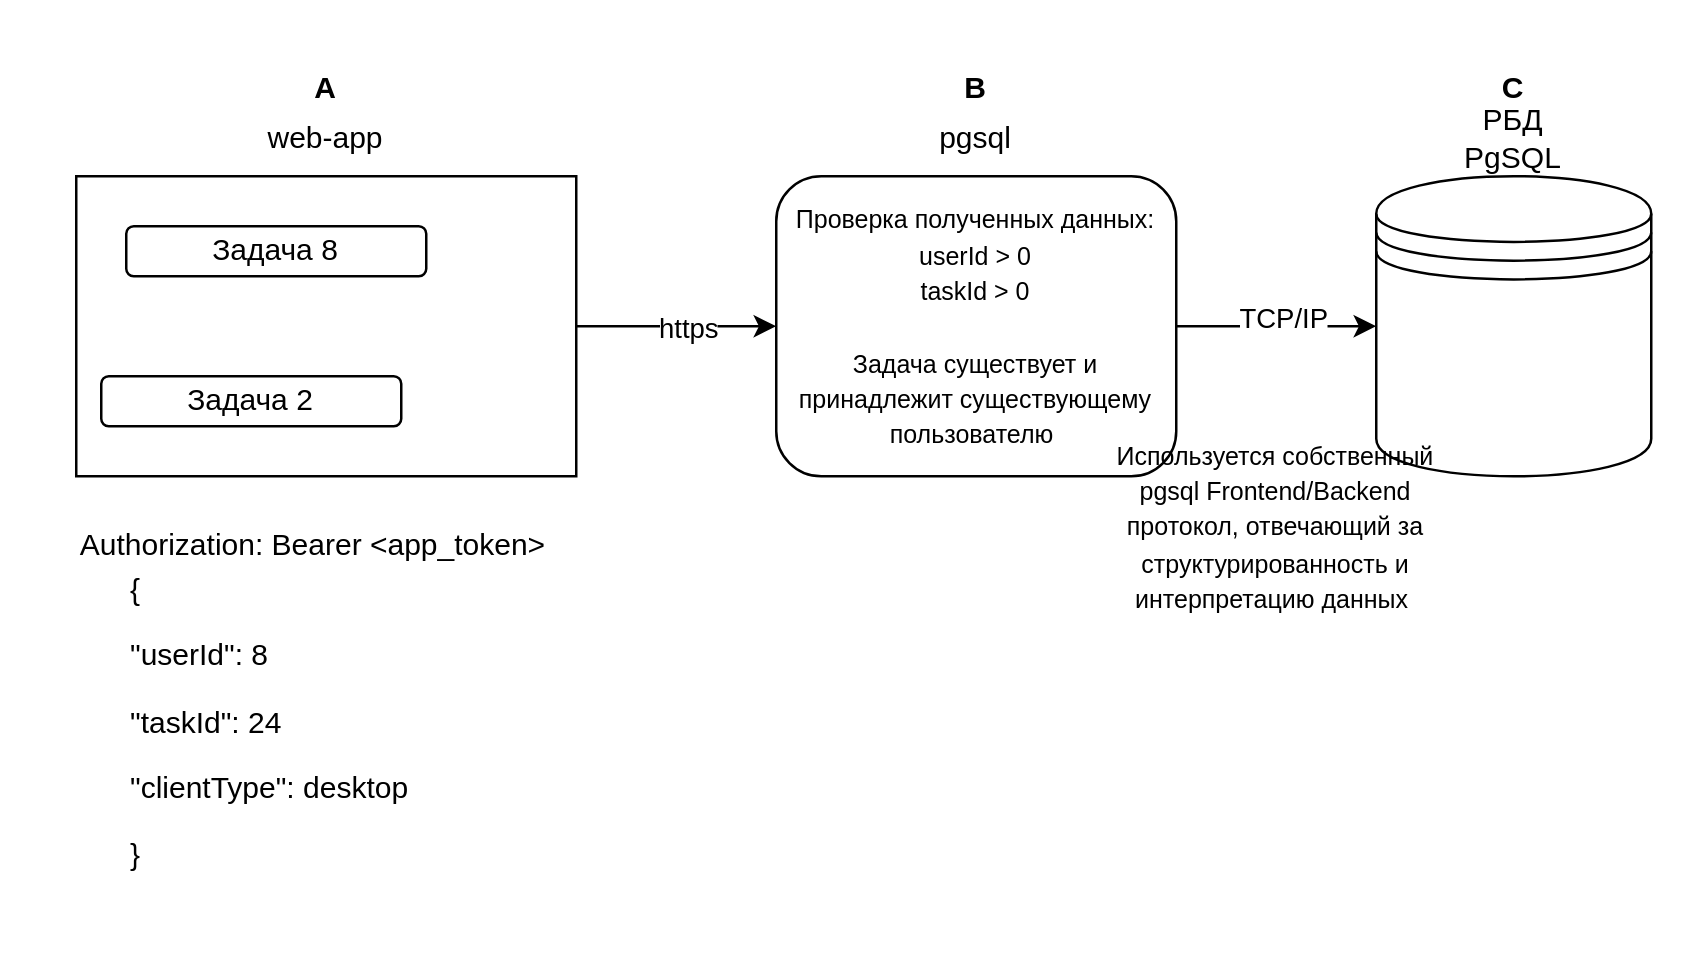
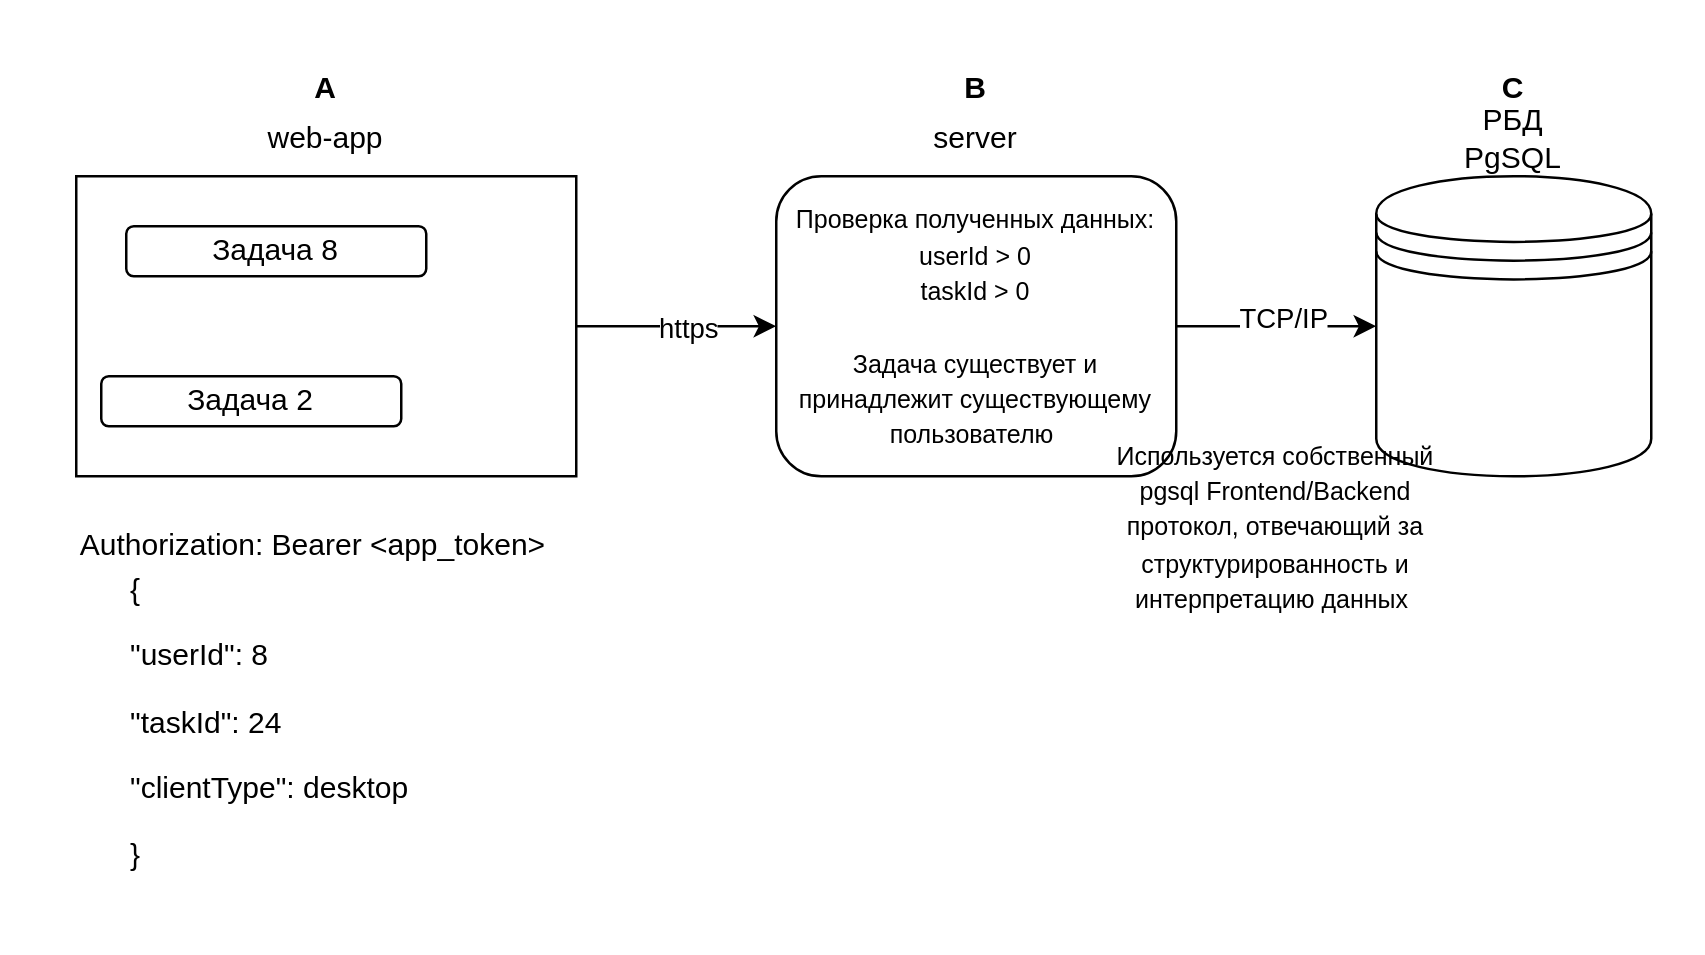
node "pgsql": label "pgsql" -> "server"
